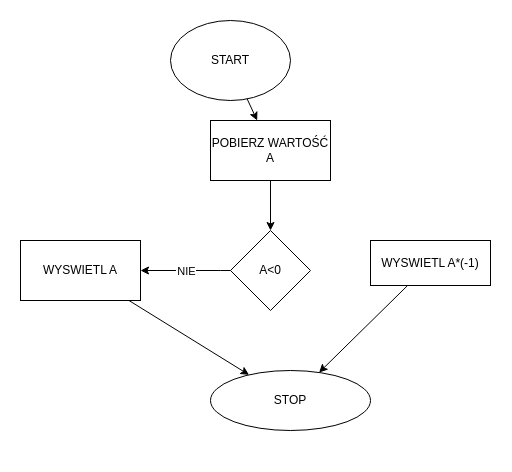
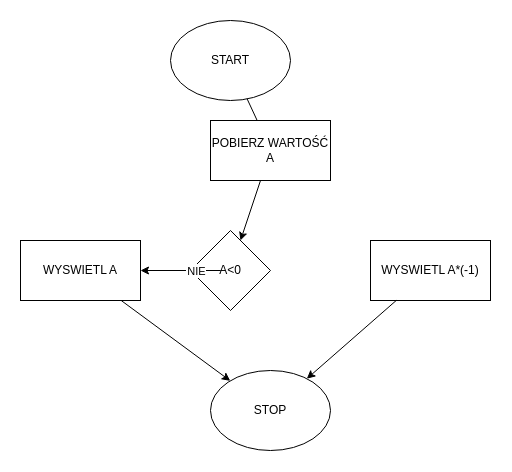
edge "START" -> "POBIERZ WARTOŚĆ A": arrowhead classic -> none
node "WYSWIETL A*(-1)": size 120x45 -> 120x60
node "A<0": moved (271, 271) -> (231, 271)
node "STOP": size 160x60 -> 120x80
